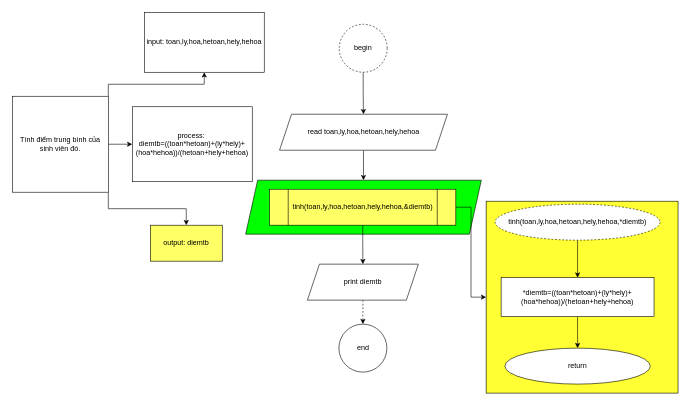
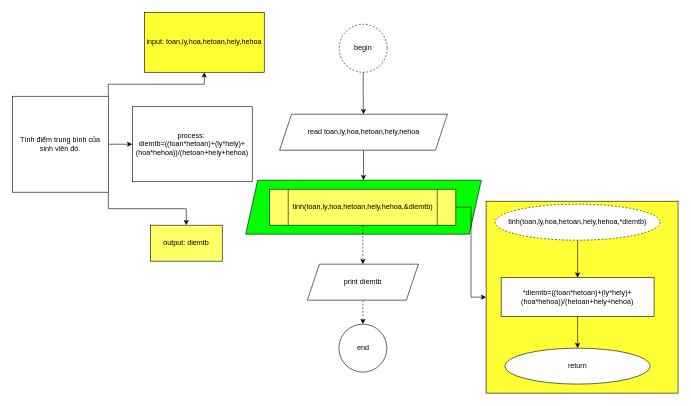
node "input: toan,ly,hoa,hetoan,hely,hehoa": fillcolor #ffffff -> #ffff33
edge "tinh(toan,ly,hoa,hetoan,hely,hehoa,&diemtb)" -> "print diemtb": style solid -> dashed
